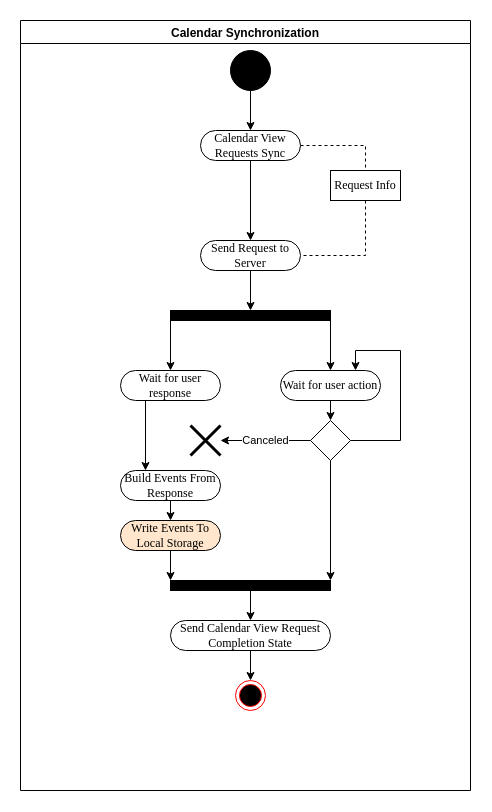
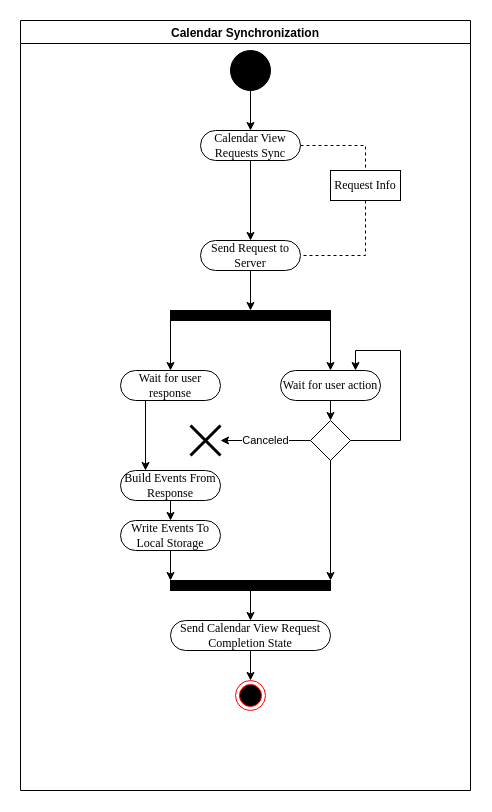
node "Write Events To Local Storage": fillcolor #ffe6cc -> #ffffff
